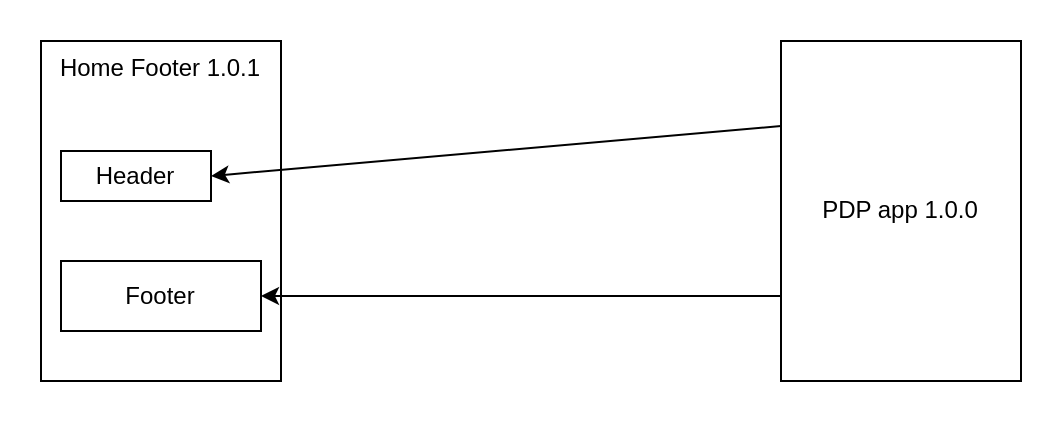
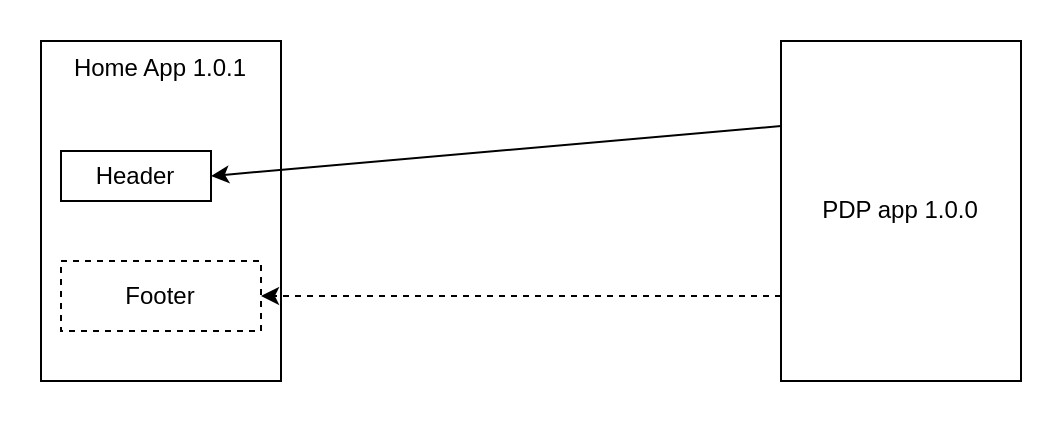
node "Home Footer 1.0.1": label "Home Footer 1.0.1" -> "Home App 1.0.1"
node "Footer": style solid -> dashed
edge "PDP app 1.0.0" -> "Footer": style solid -> dashed
